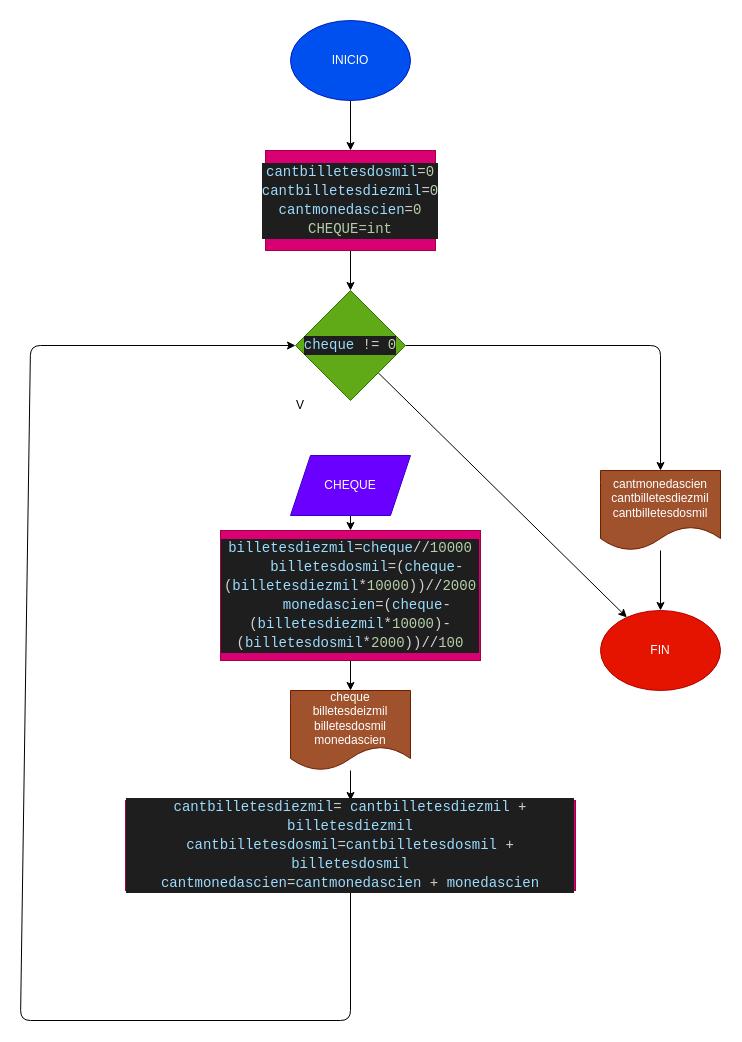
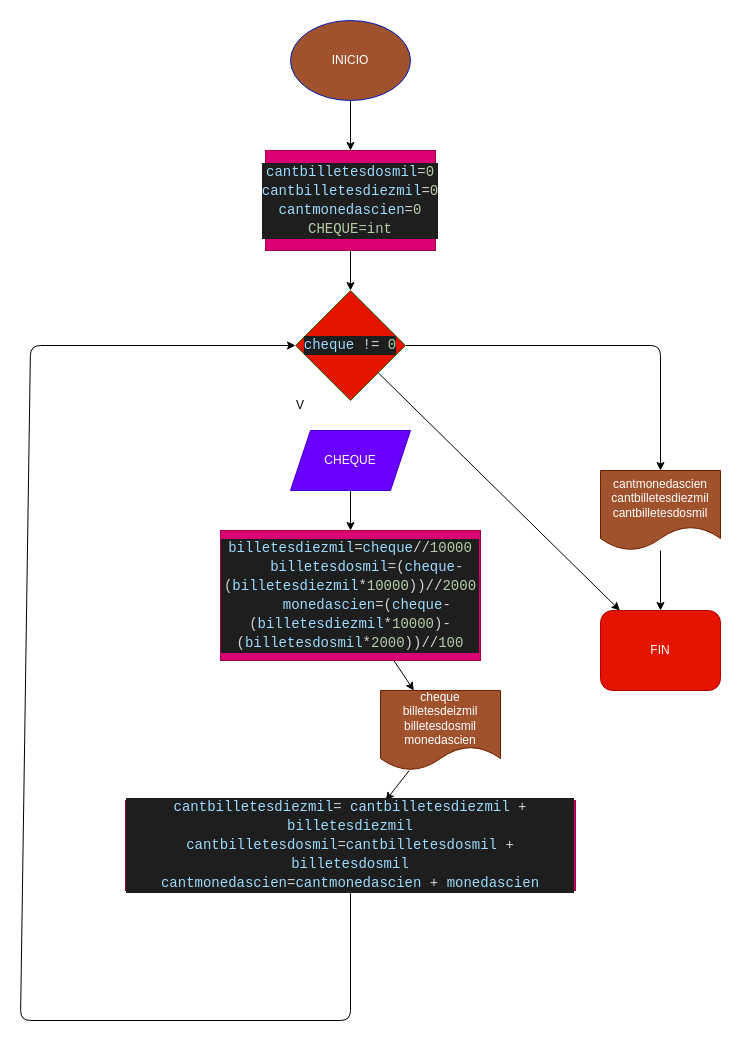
node "INICIO": fillcolor #0050ef -> #a0522d
node "cheque != 0": fillcolor #60a917 -> #e51400
node "CHEQUE": moved (351, 486) -> (351, 461)
node "FIN": shape ellipse -> rounded rectangle
node "cheque billetesdeizmil billetesdosmil monedascien": moved (351, 731) -> (441, 731)
